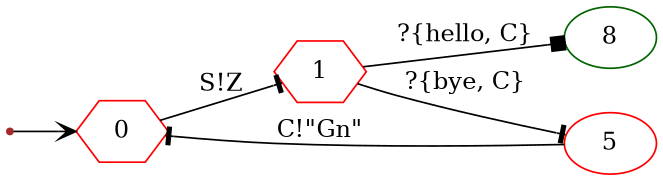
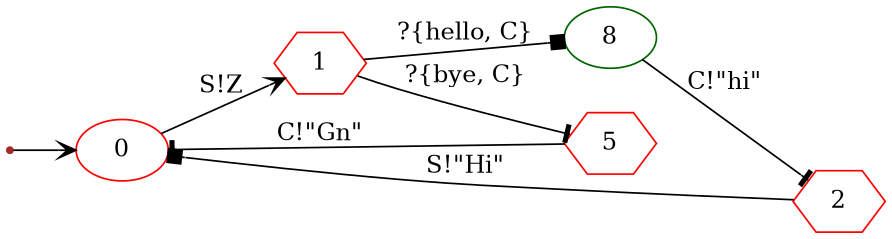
edge "0" -> "1": arrowhead tee -> vee
node "0": shape hexagon -> ellipse
node "5": shape ellipse -> hexagon
node "2": added
